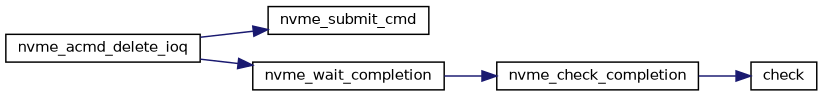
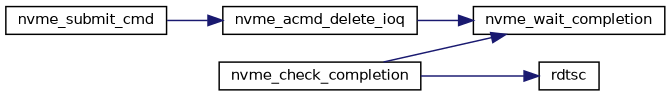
edge "nvme_acmd_delete_ioq" -> "nvme_submit_cmd": reversed
edge "nvme_wait_completion" -> "nvme_check_completion": reversed
node "check": label "check" -> "rdtsc"
